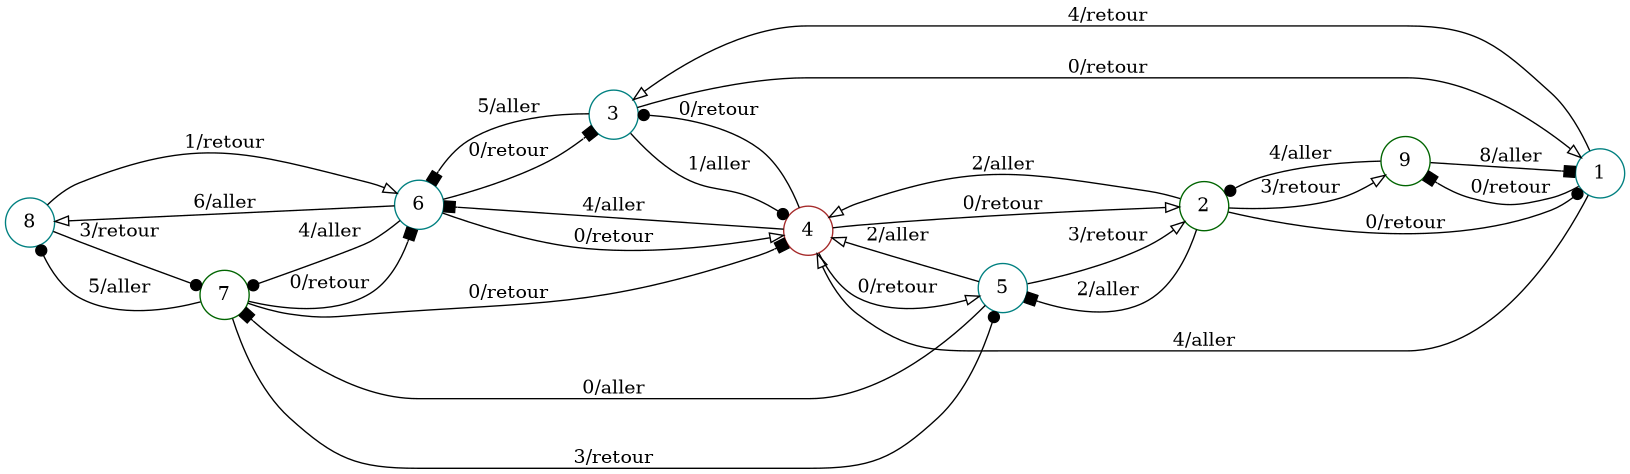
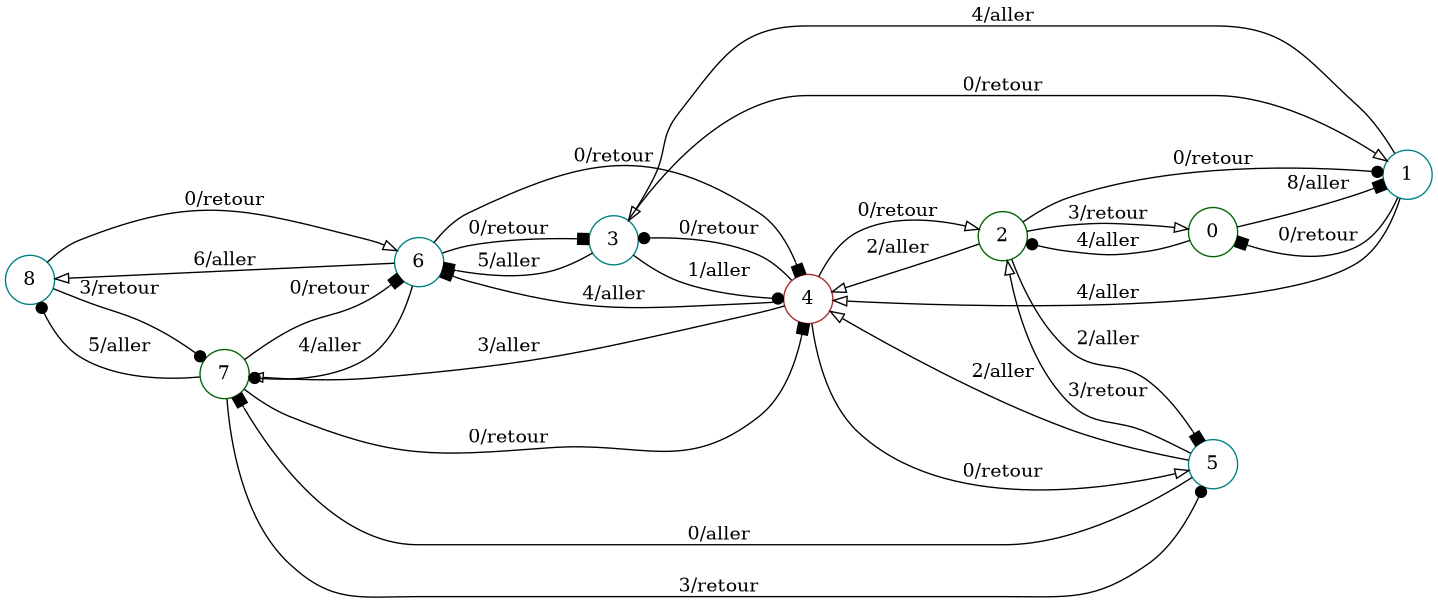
edge "1" -> "3": label "4/retour" -> "4/aller"
edge "8" -> "6": label "1/retour" -> "0/retour"
node "9": label "9" -> "0"
edge "6" -> "4": arrowhead onormal -> box
edge "4" -> "7": added, label "3/aller"
